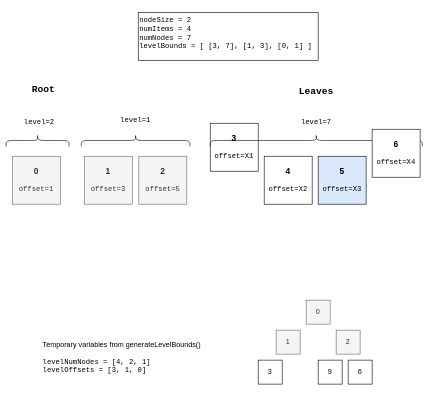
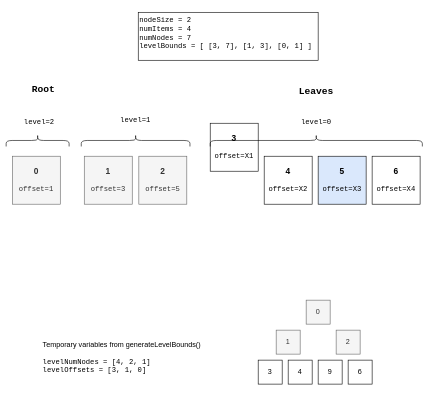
node "level=7": label "level=7" -> "level=0"
node "6 offset=X4": moved (396, 153) -> (396, 180)
node "4": added
